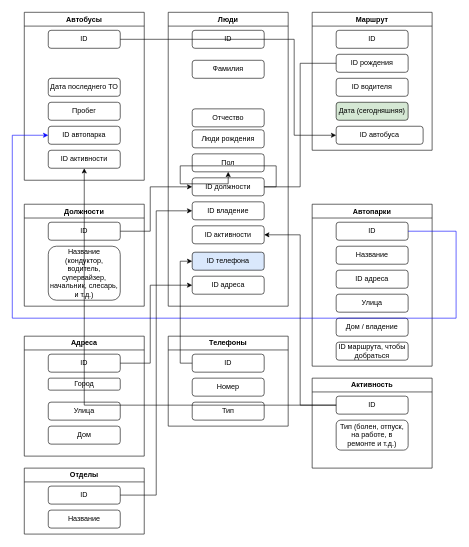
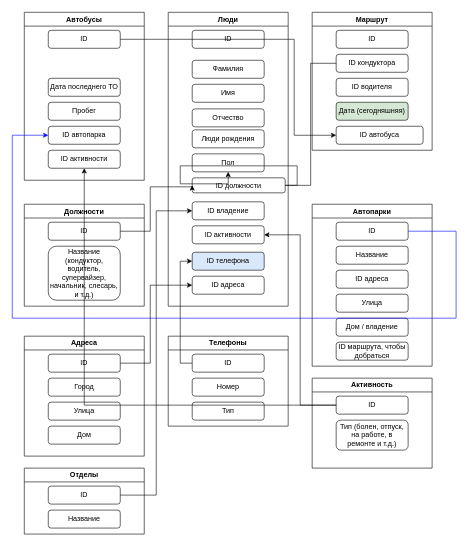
node "ID рождения": label "ID рождения" -> "ID кондуктора"
node "Имя": added
node "ID должности": size 72x18 -> 93x15
node "Город": size 72x12 -> 72x18
